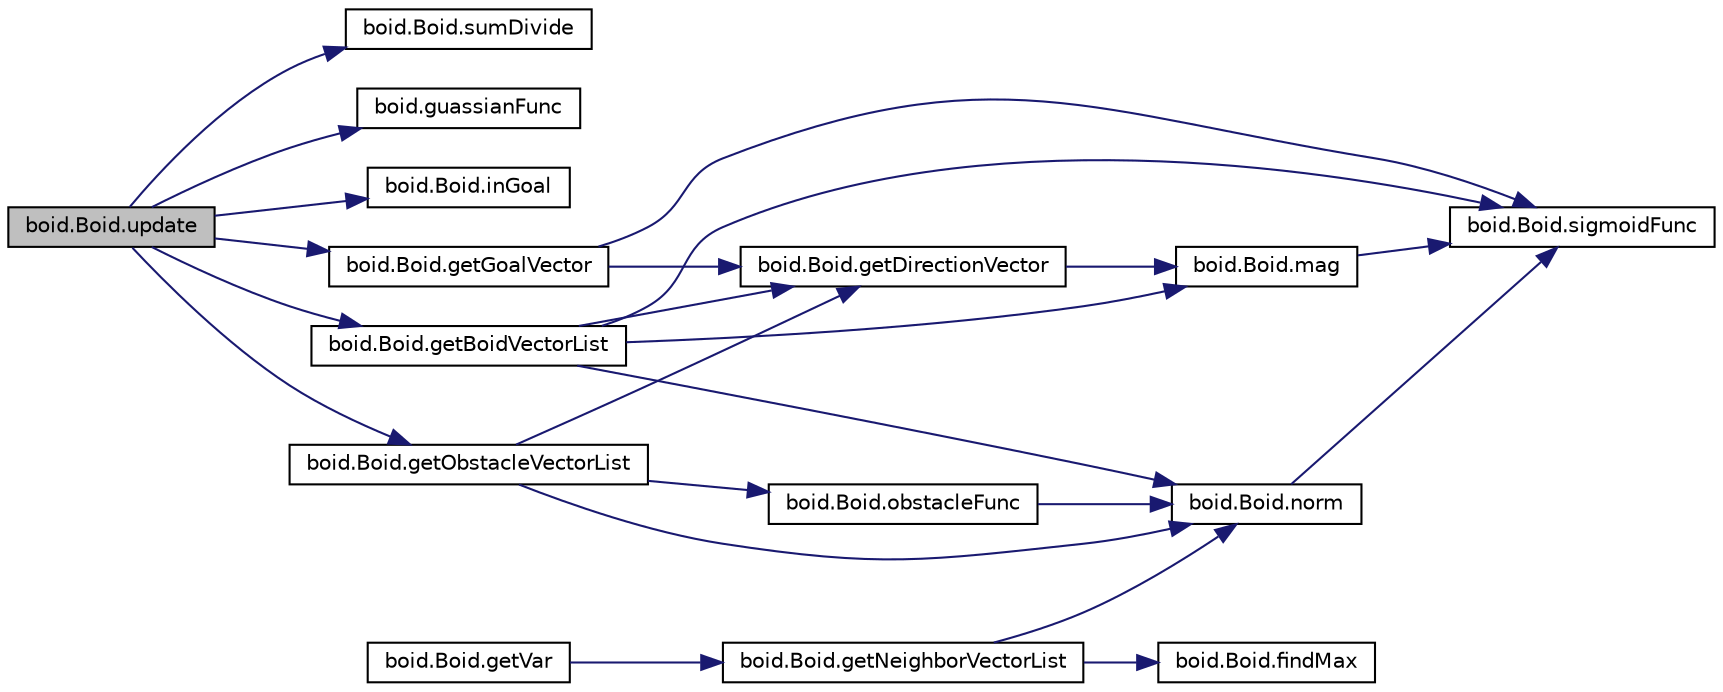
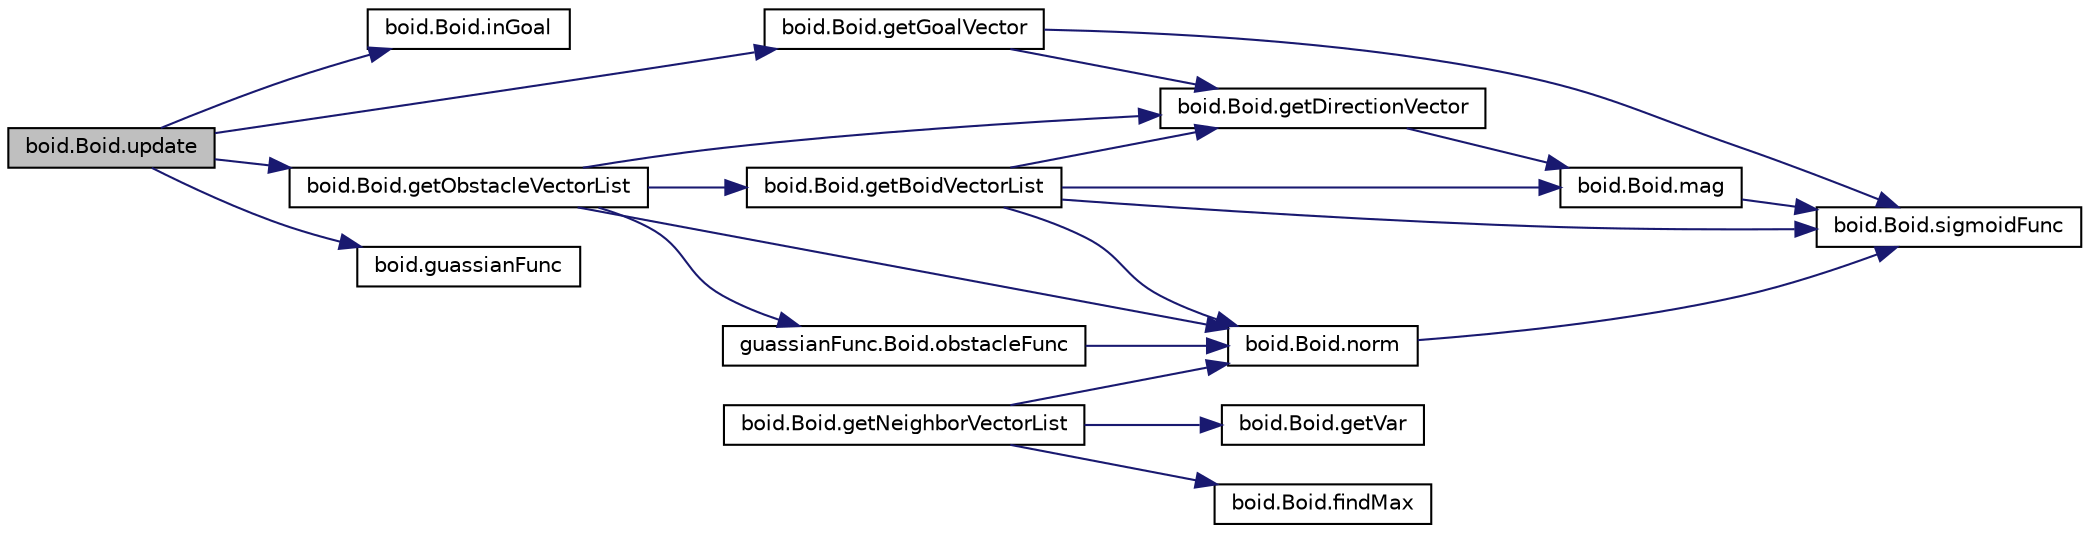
node "boid.Boid.sumDivide": removed
edge "boid.Boid.update" -> "boid.Boid.getBoidVectorList": now "boid.Boid.getObstacleVectorList" -> "boid.Boid.getBoidVectorList"
node "boid.Boid.obstacleFunc": label "boid.Boid.obstacleFunc" -> "guassianFunc.Boid.obstacleFunc"
edge "boid.Boid.getVar" -> "boid.Boid.getNeighborVectorList": reversed
